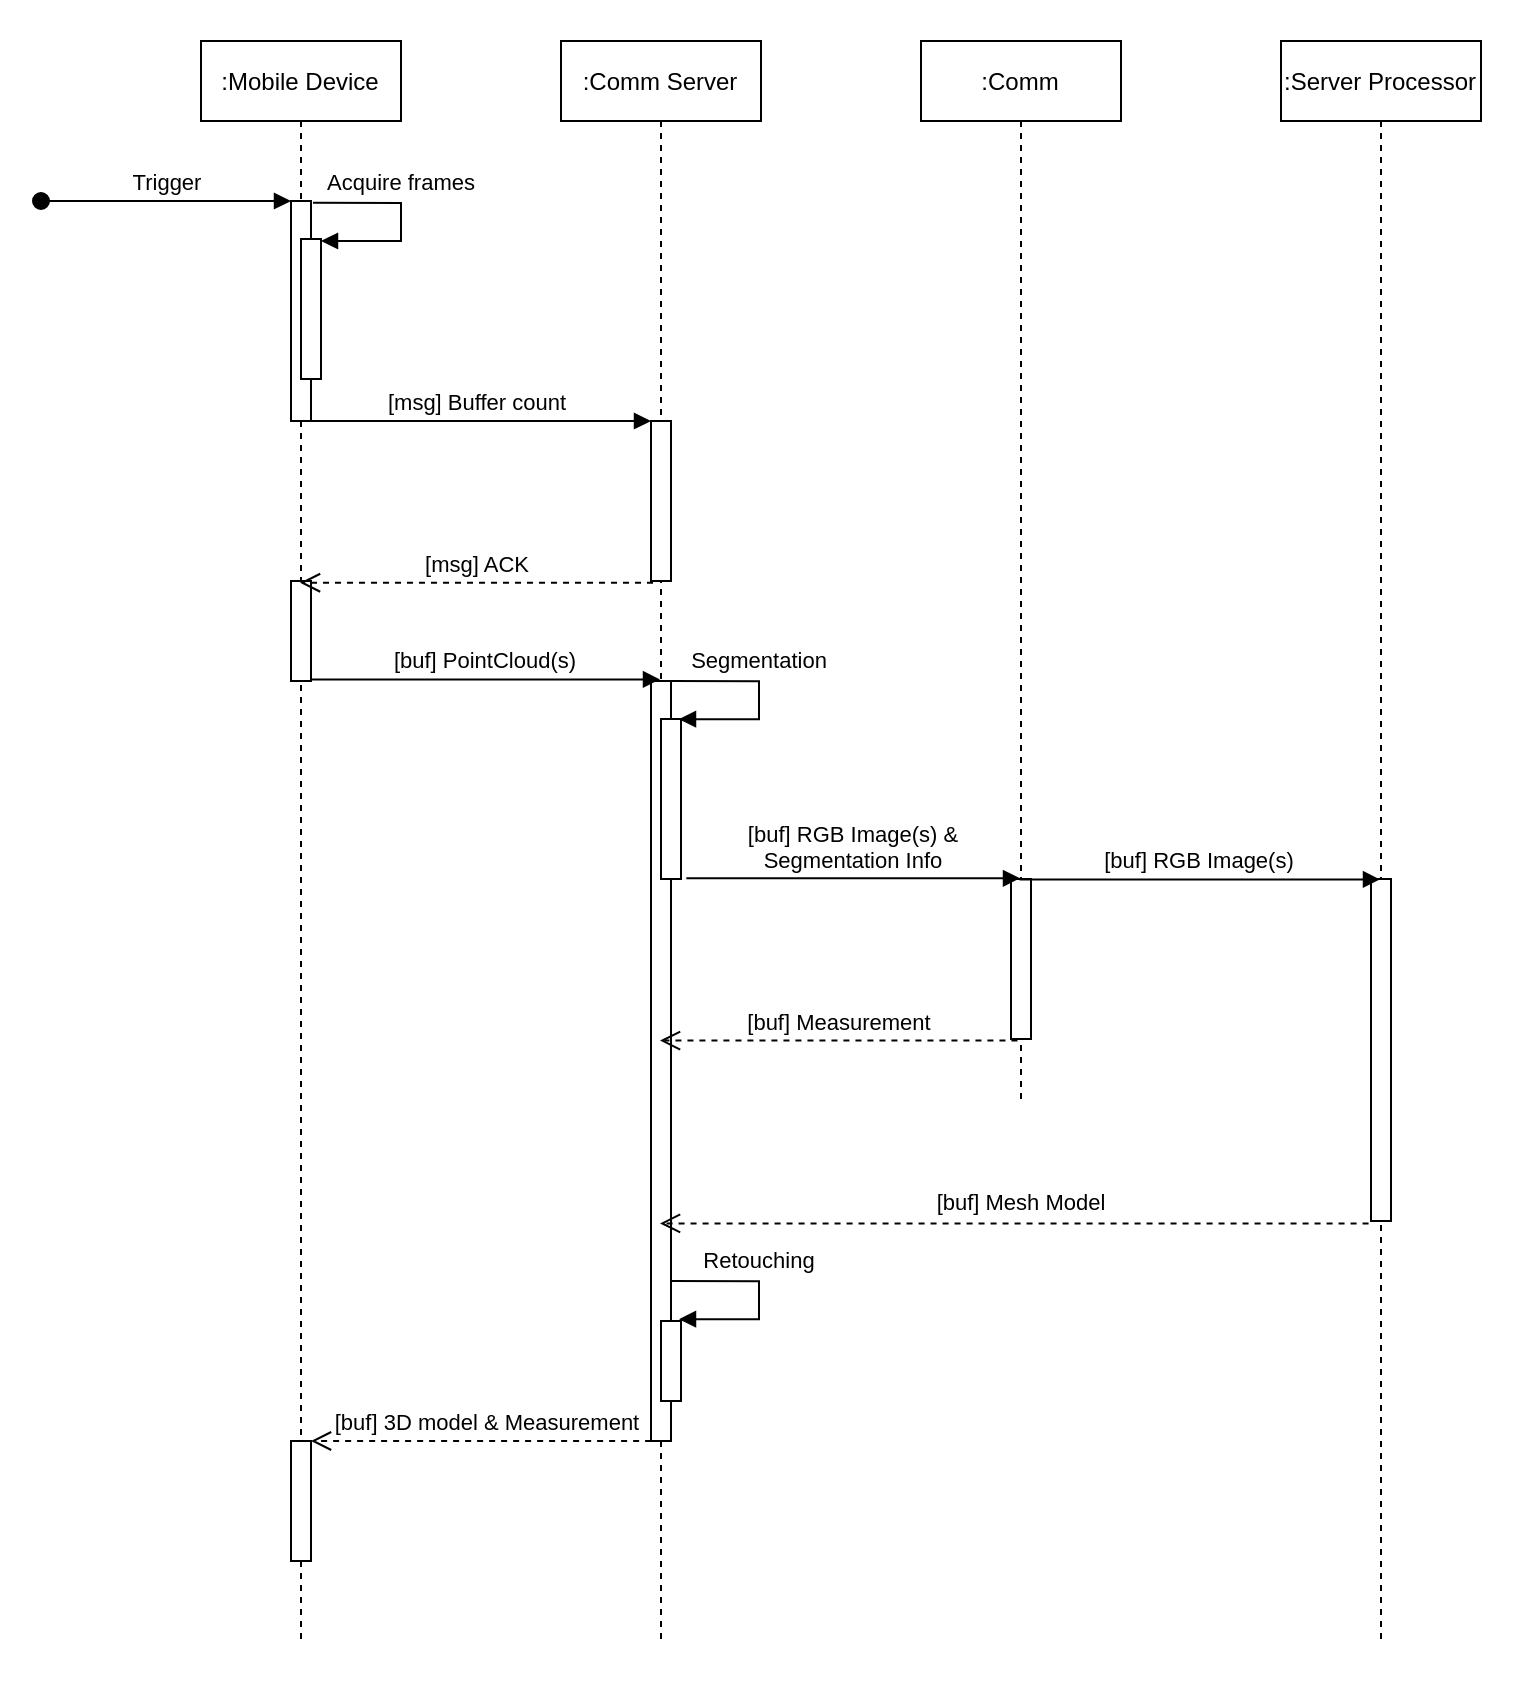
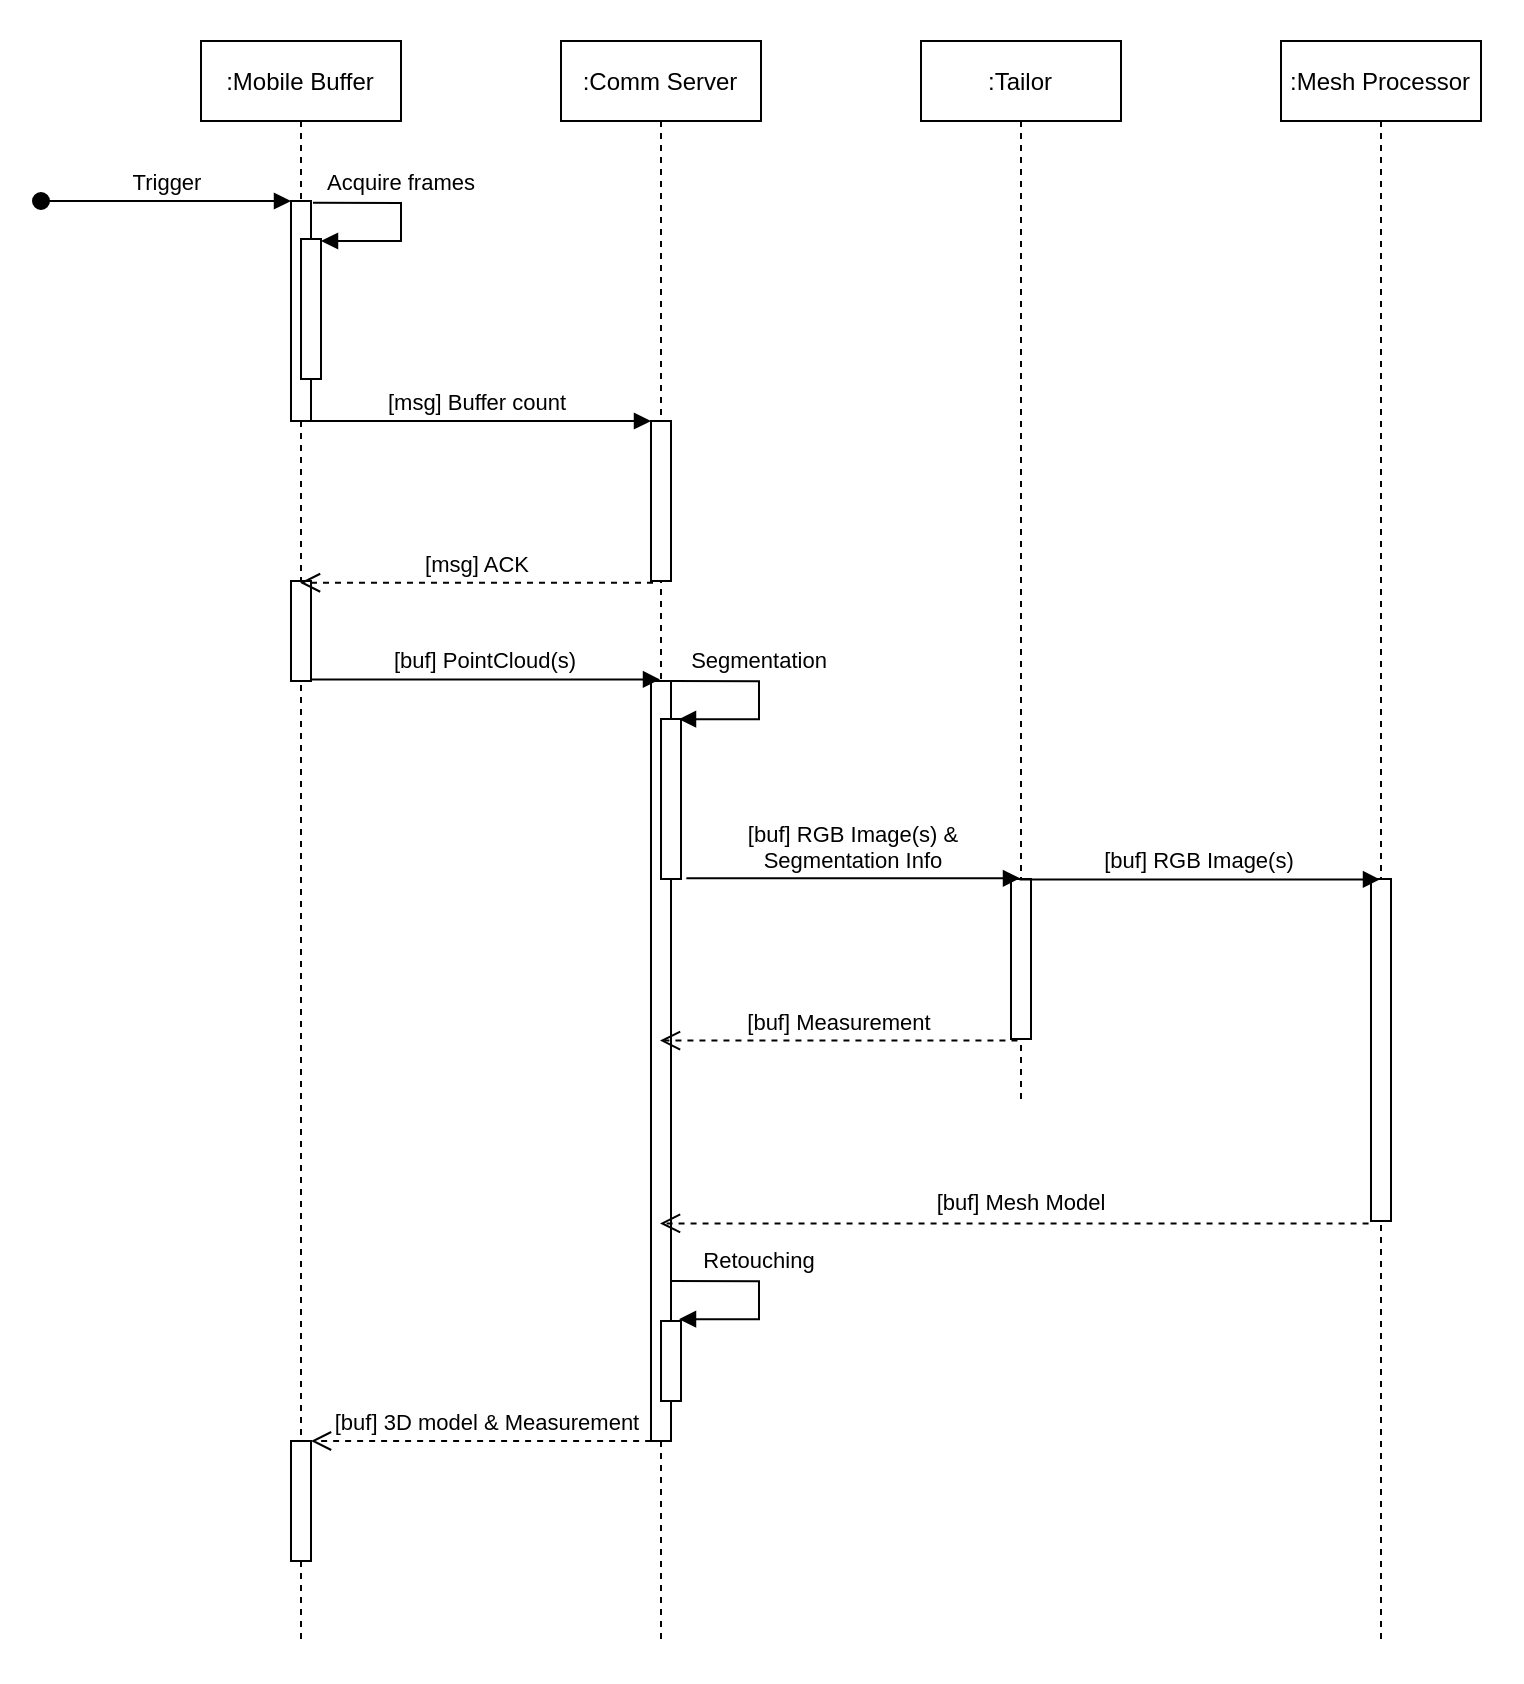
node ":Mobile Device": label ":Mobile Device" -> ":Mobile Buffer"
node ":Comm": label ":Comm" -> ":Tailor"
node ":Server Processor": label ":Server Processor" -> ":Mesh Processor"
